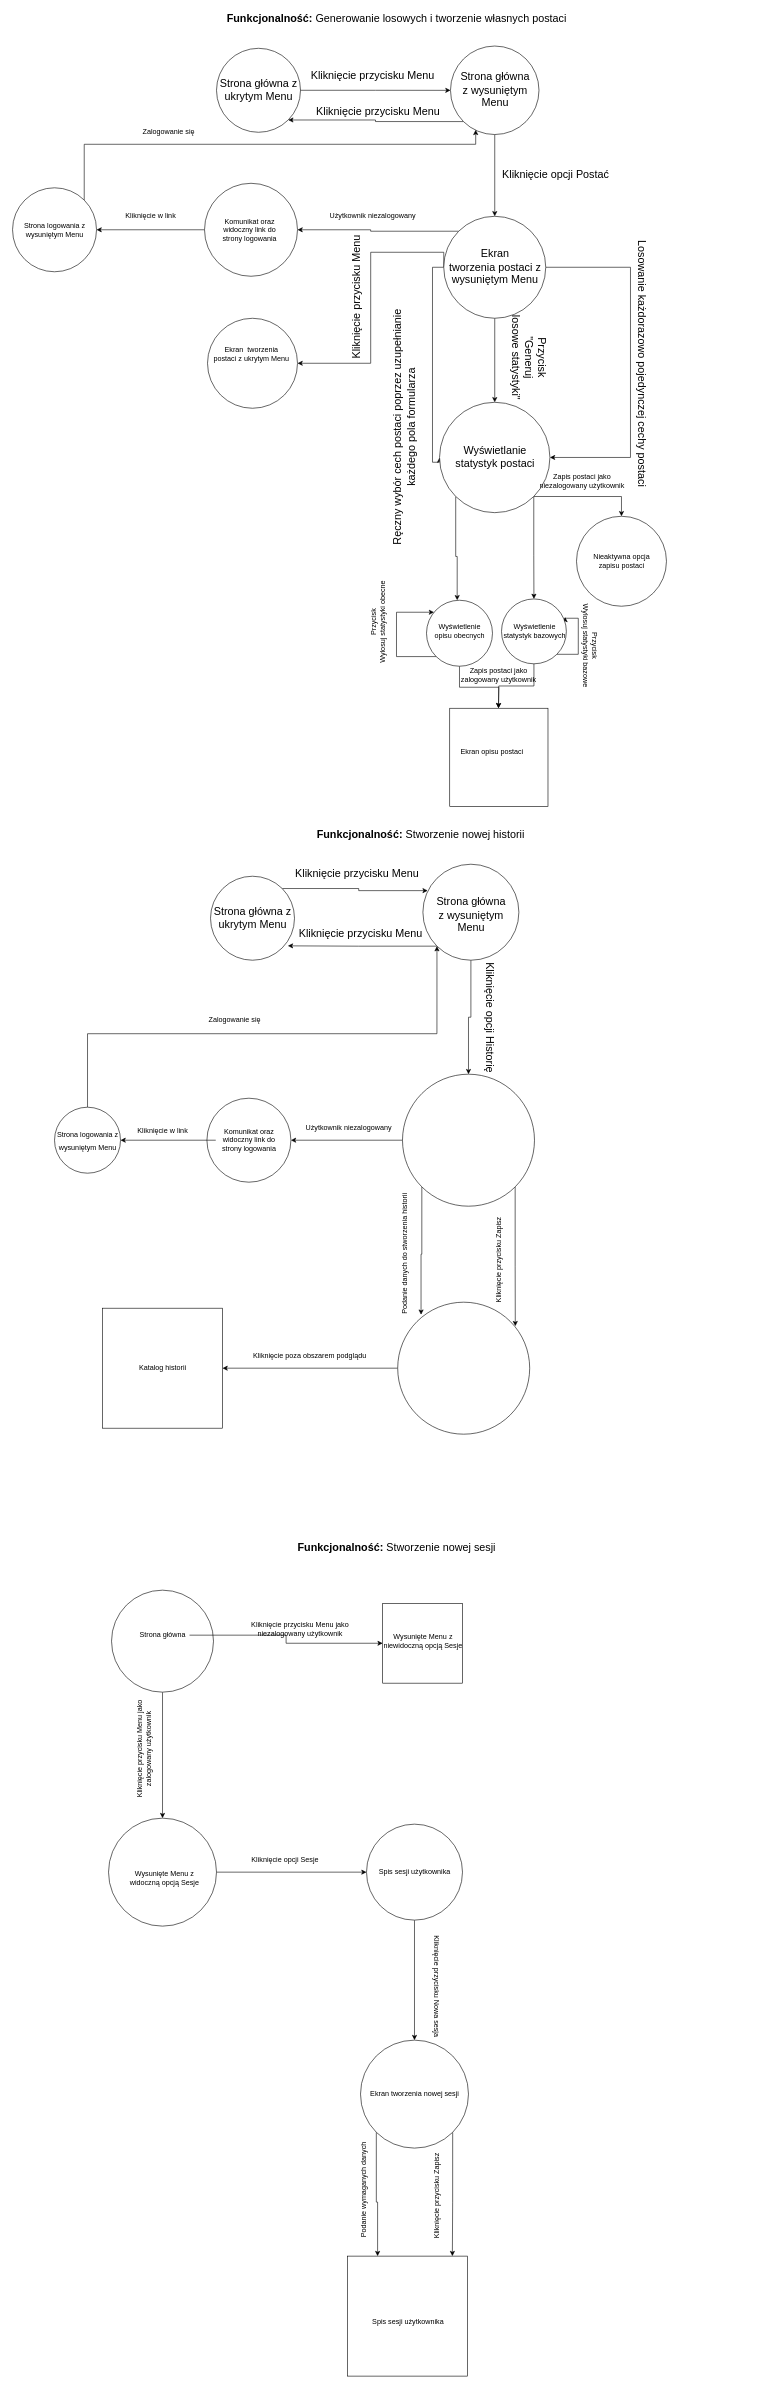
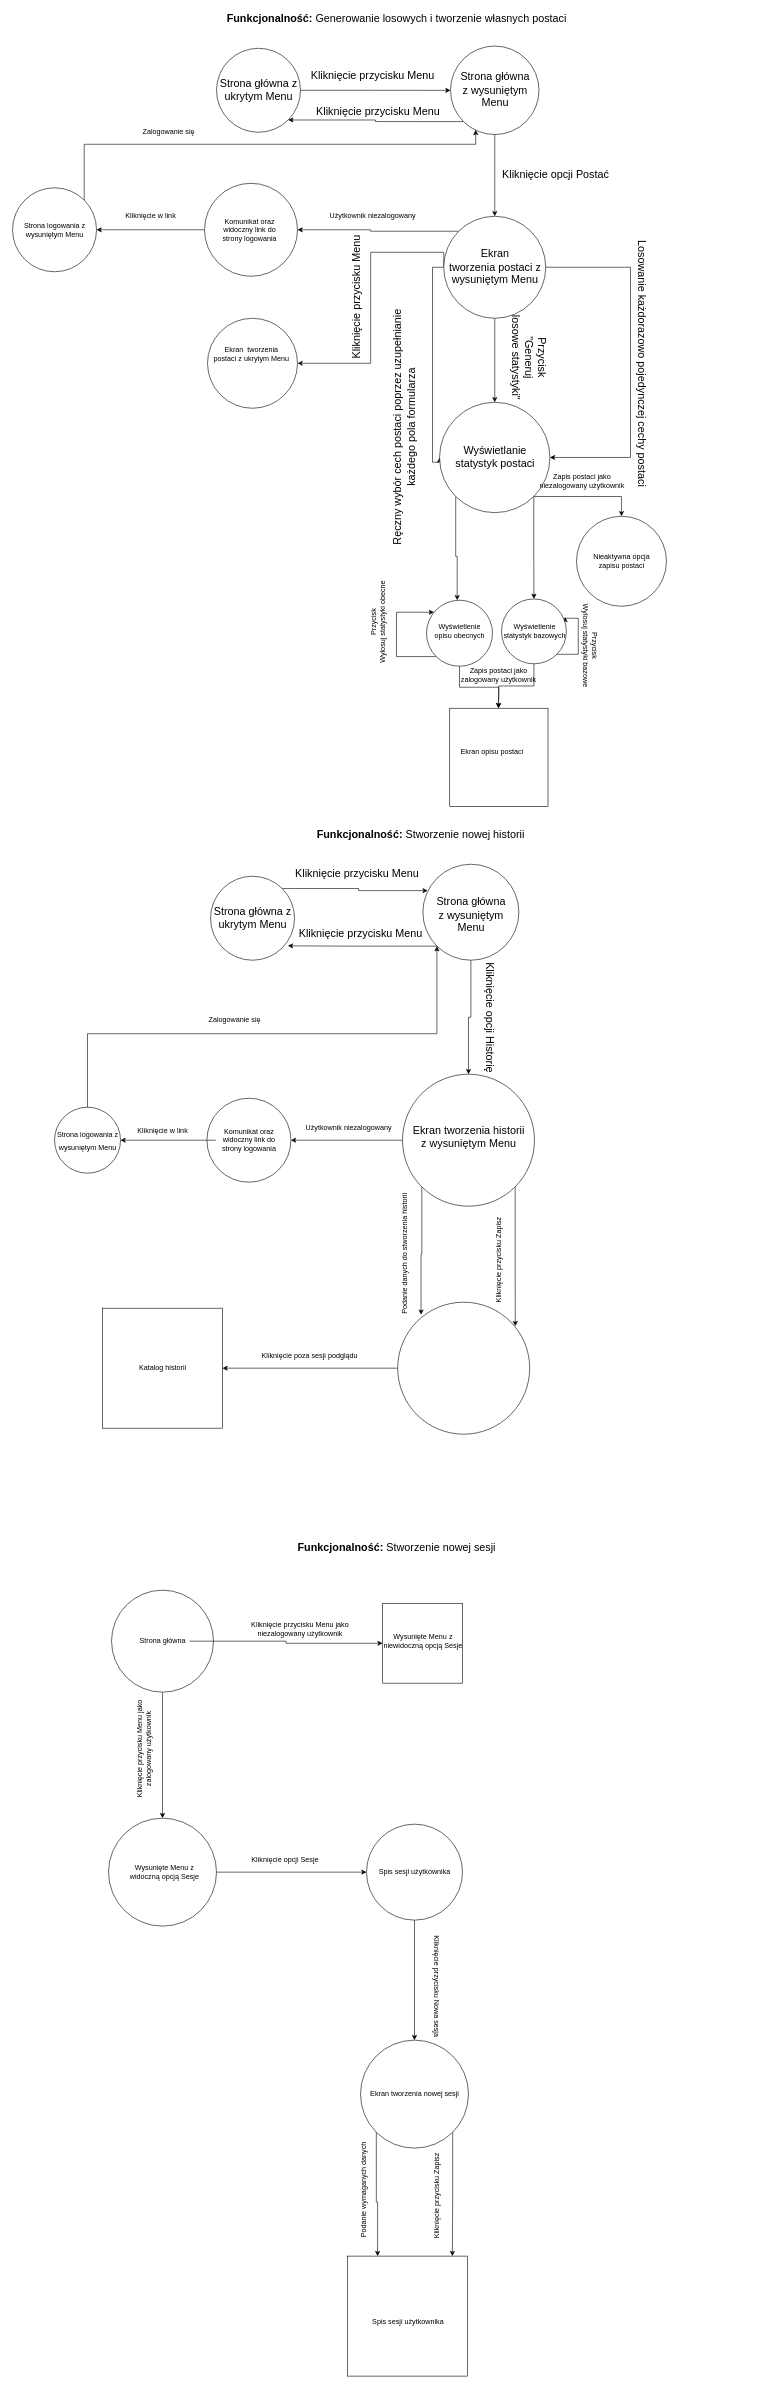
node "Ekran tworzenia historii z wysuniętym Menu": added
node "Kliknięcie poza obszarem podglądu": label "Kliknięcie poza obszarem podglądu" -> "Kliknięcie poza sesji podglądu"
node "Strona główna": moved (162, 1635) -> (162, 1641)
node "Wysunięte Menu z widoczną opcją Sesje": moved (164, 1878) -> (164, 1872)
